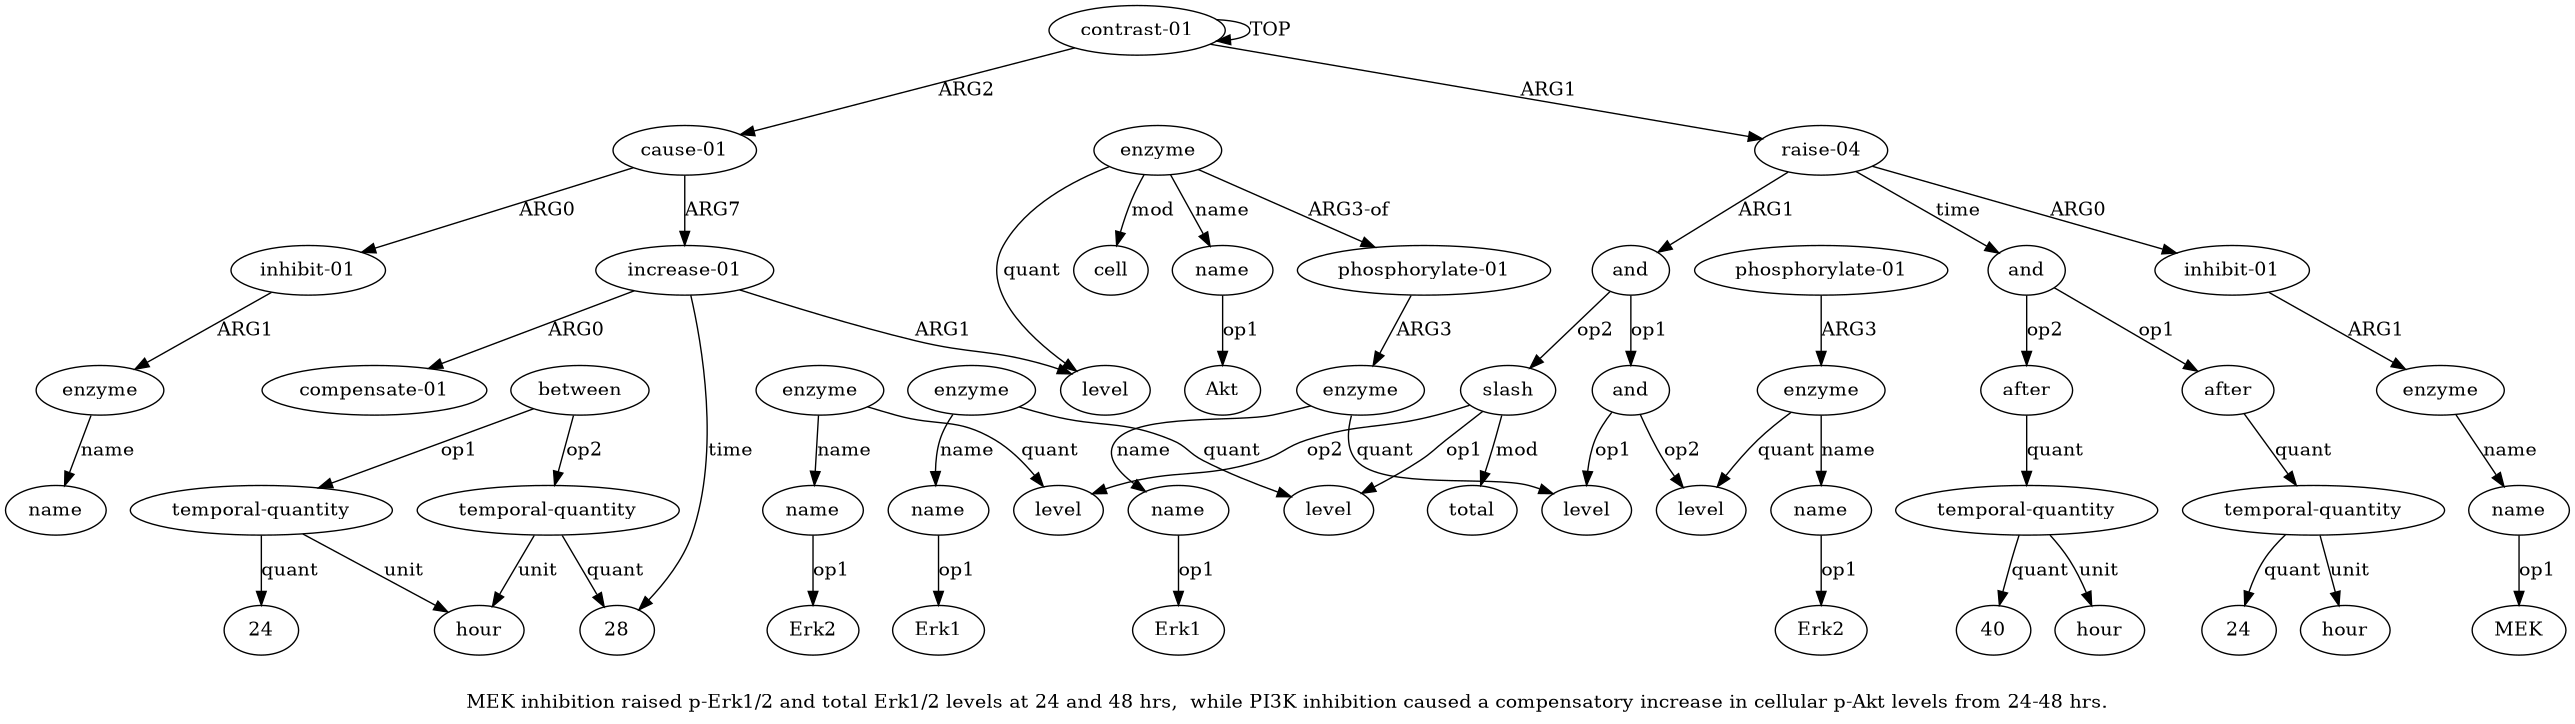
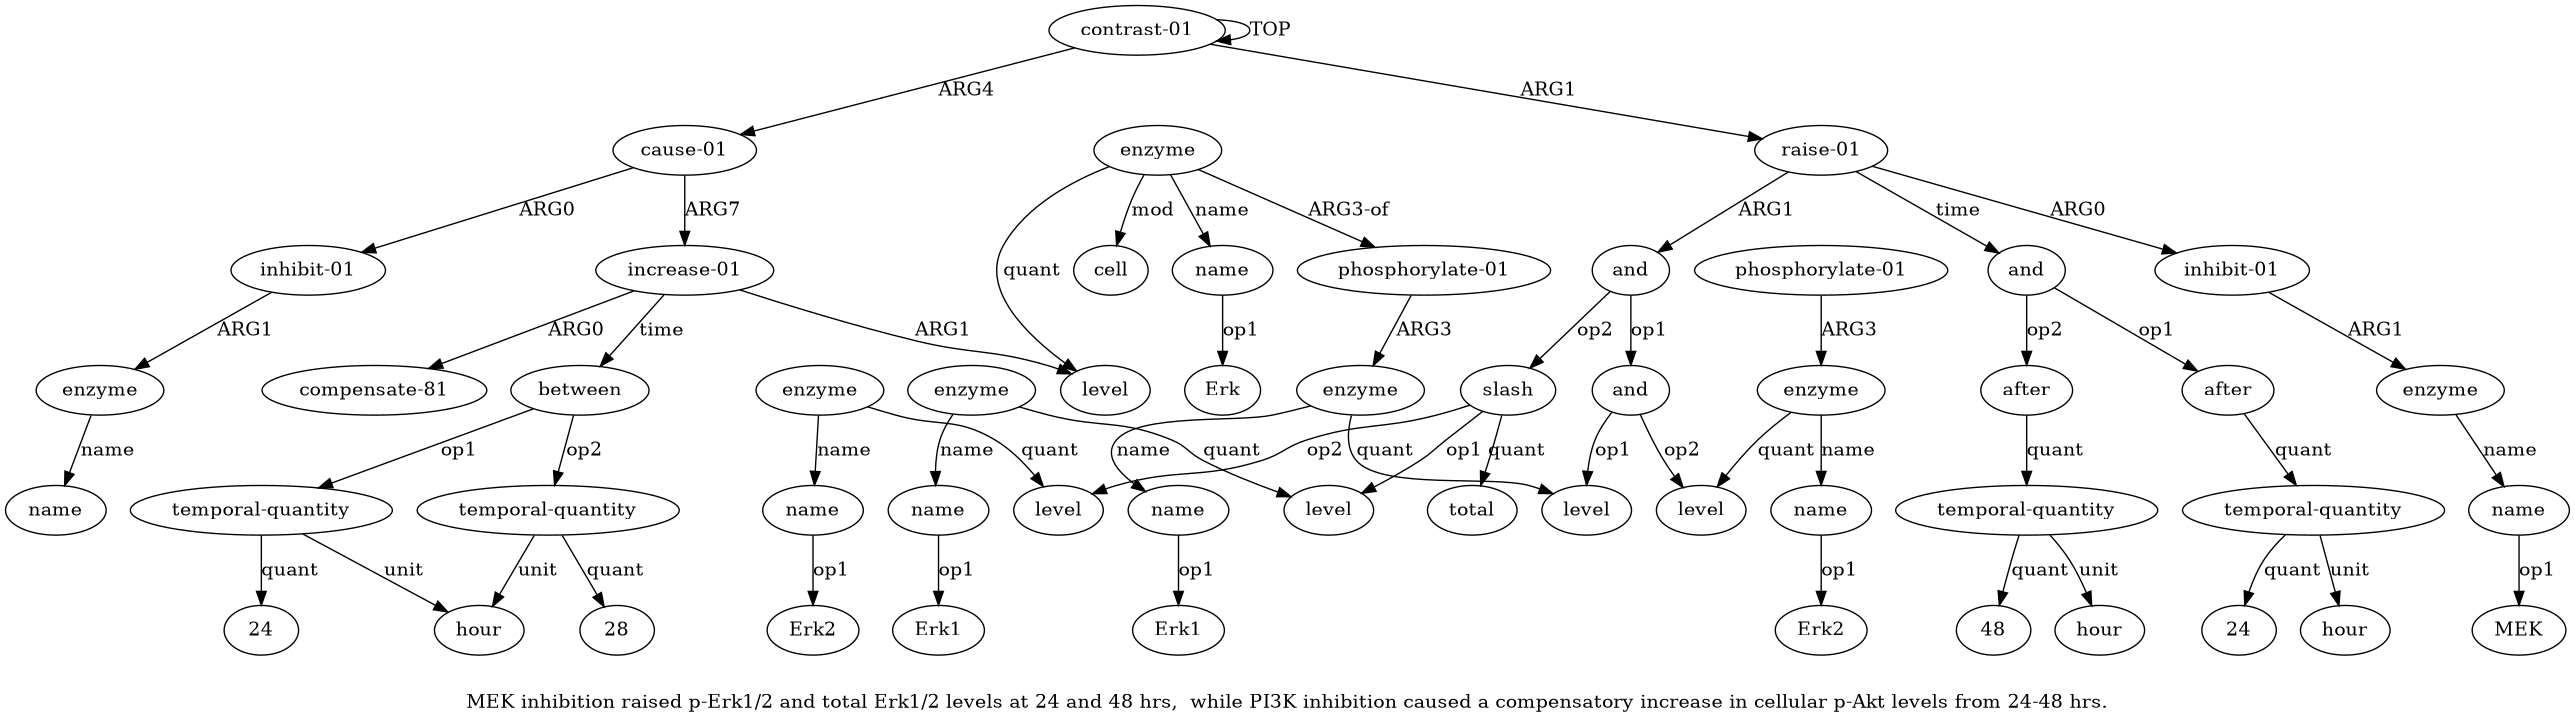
edge "contrast-01" -> "cause-01": label "ARG2" -> "ARG4"
node "raise-04": label "raise-04" -> "raise-01"
node "compensate-01": label "compensate-01" -> "compensate-81"
node "Akt": label "Akt" -> "Erk"
edge "slash" -> "total": label "mod" -> "quant"
edge "increase-01" -> "28": now "increase-01" -> "between"
node "40": label "40" -> "48"
